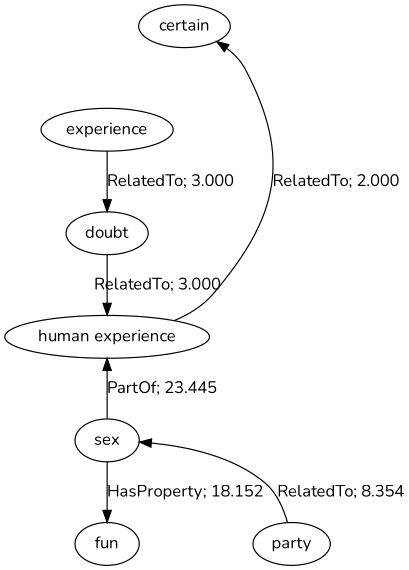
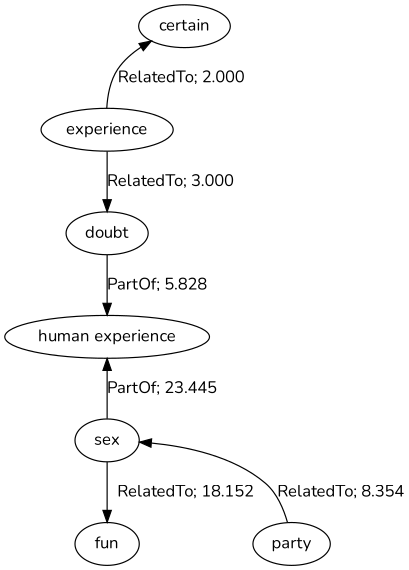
edge "human experience" -> "certain": now "experience" -> "certain"
edge "doubt" -> "human experience": label "RelatedTo; 3.000" -> "PartOf; 5.828"
edge "sex" -> "fun": label "HasProperty; 18.152" -> "RelatedTo; 18.152"
